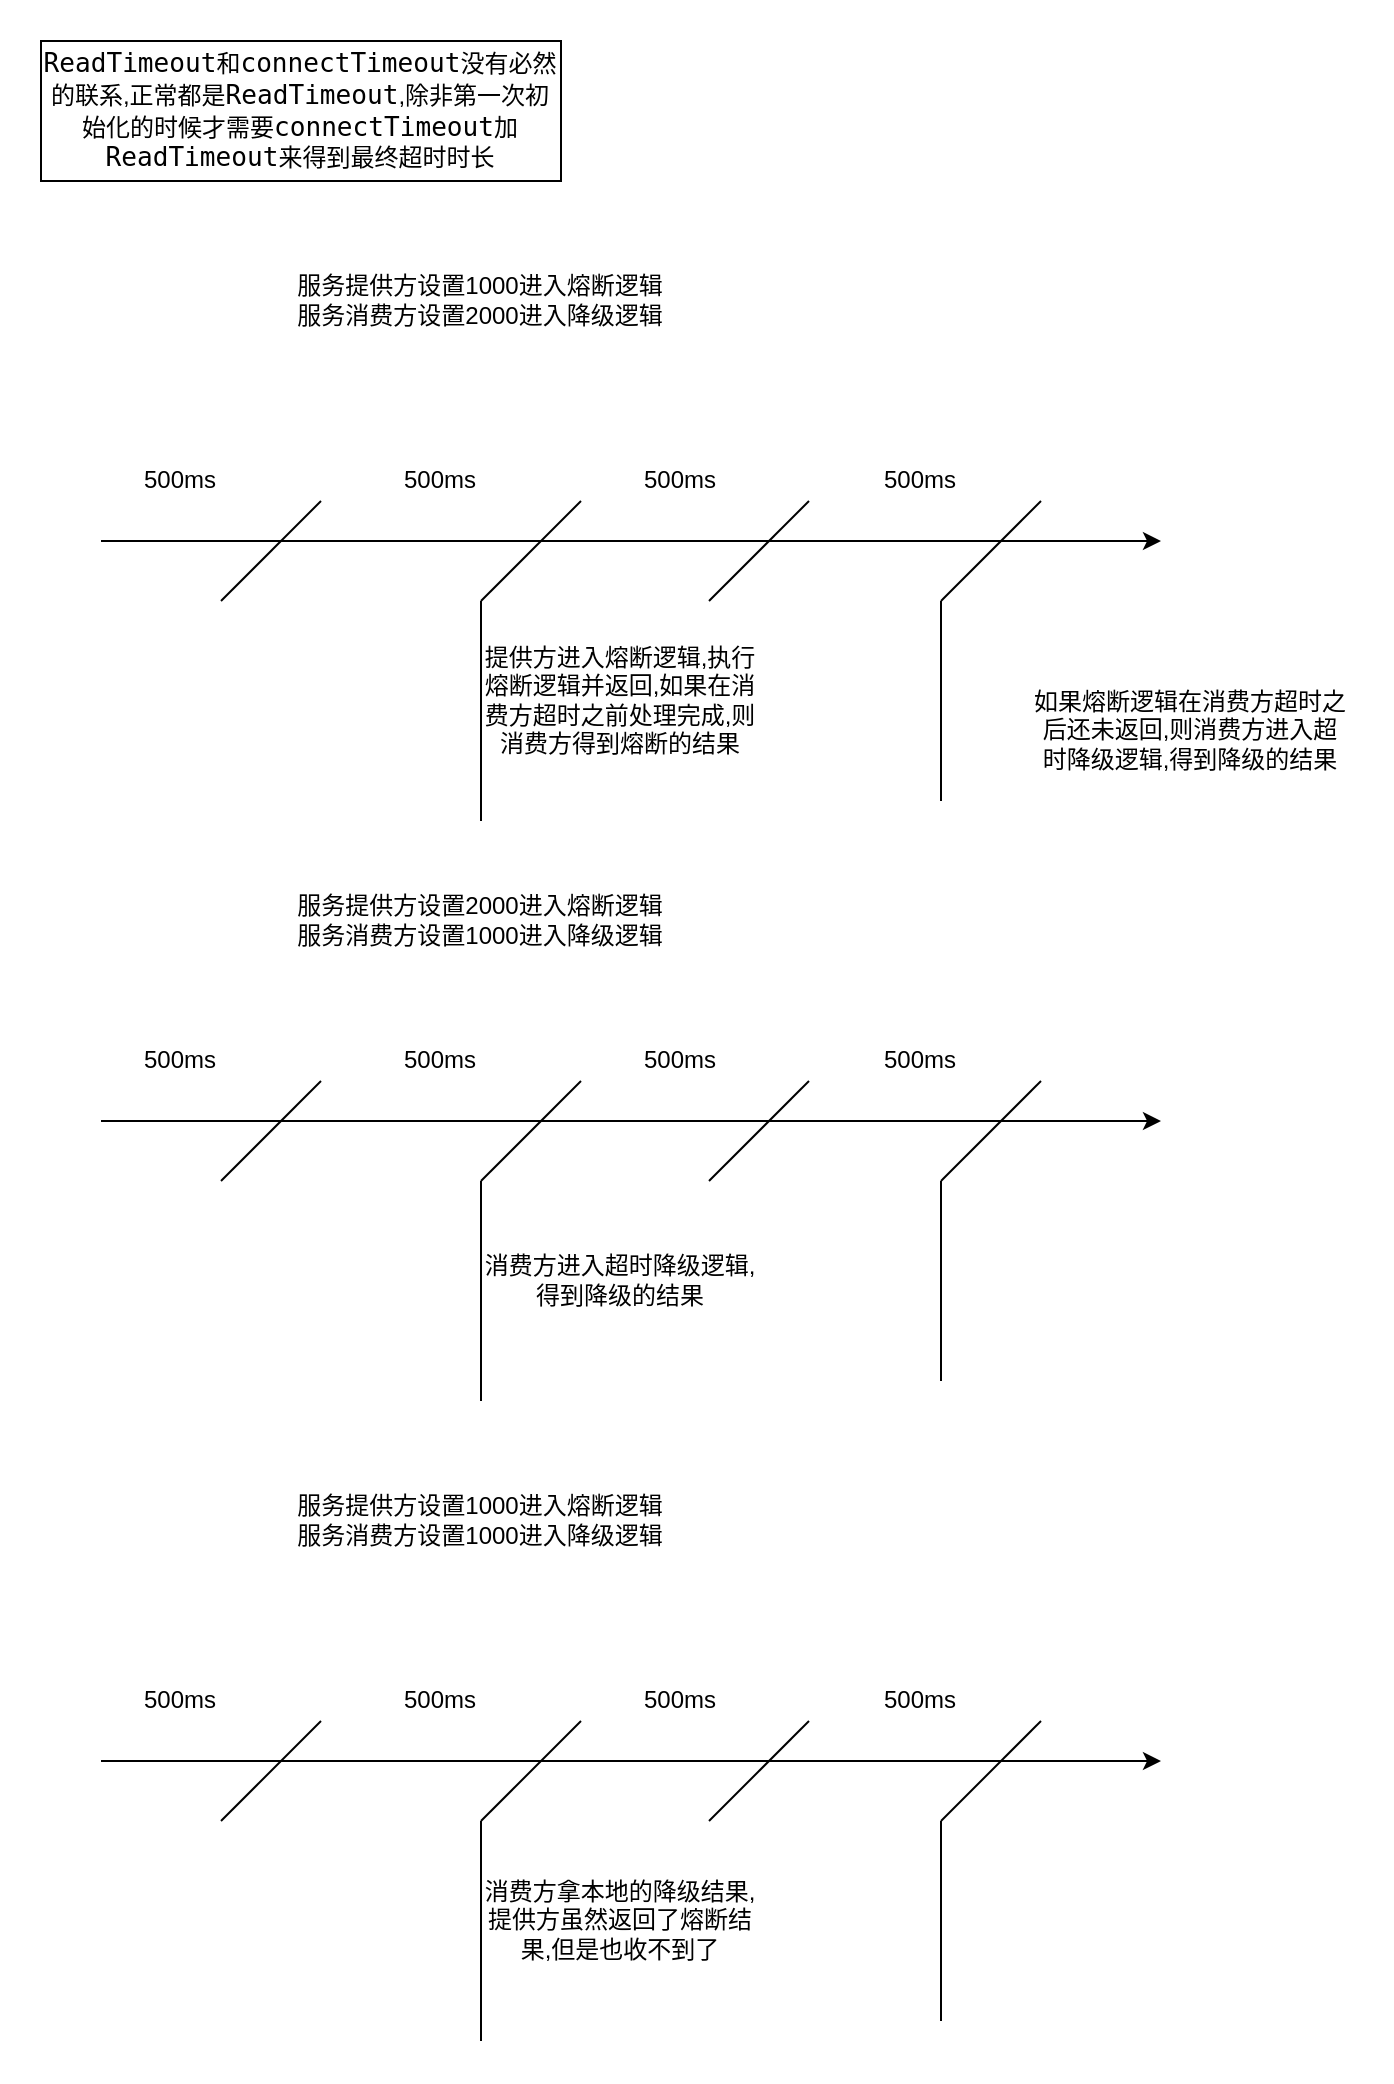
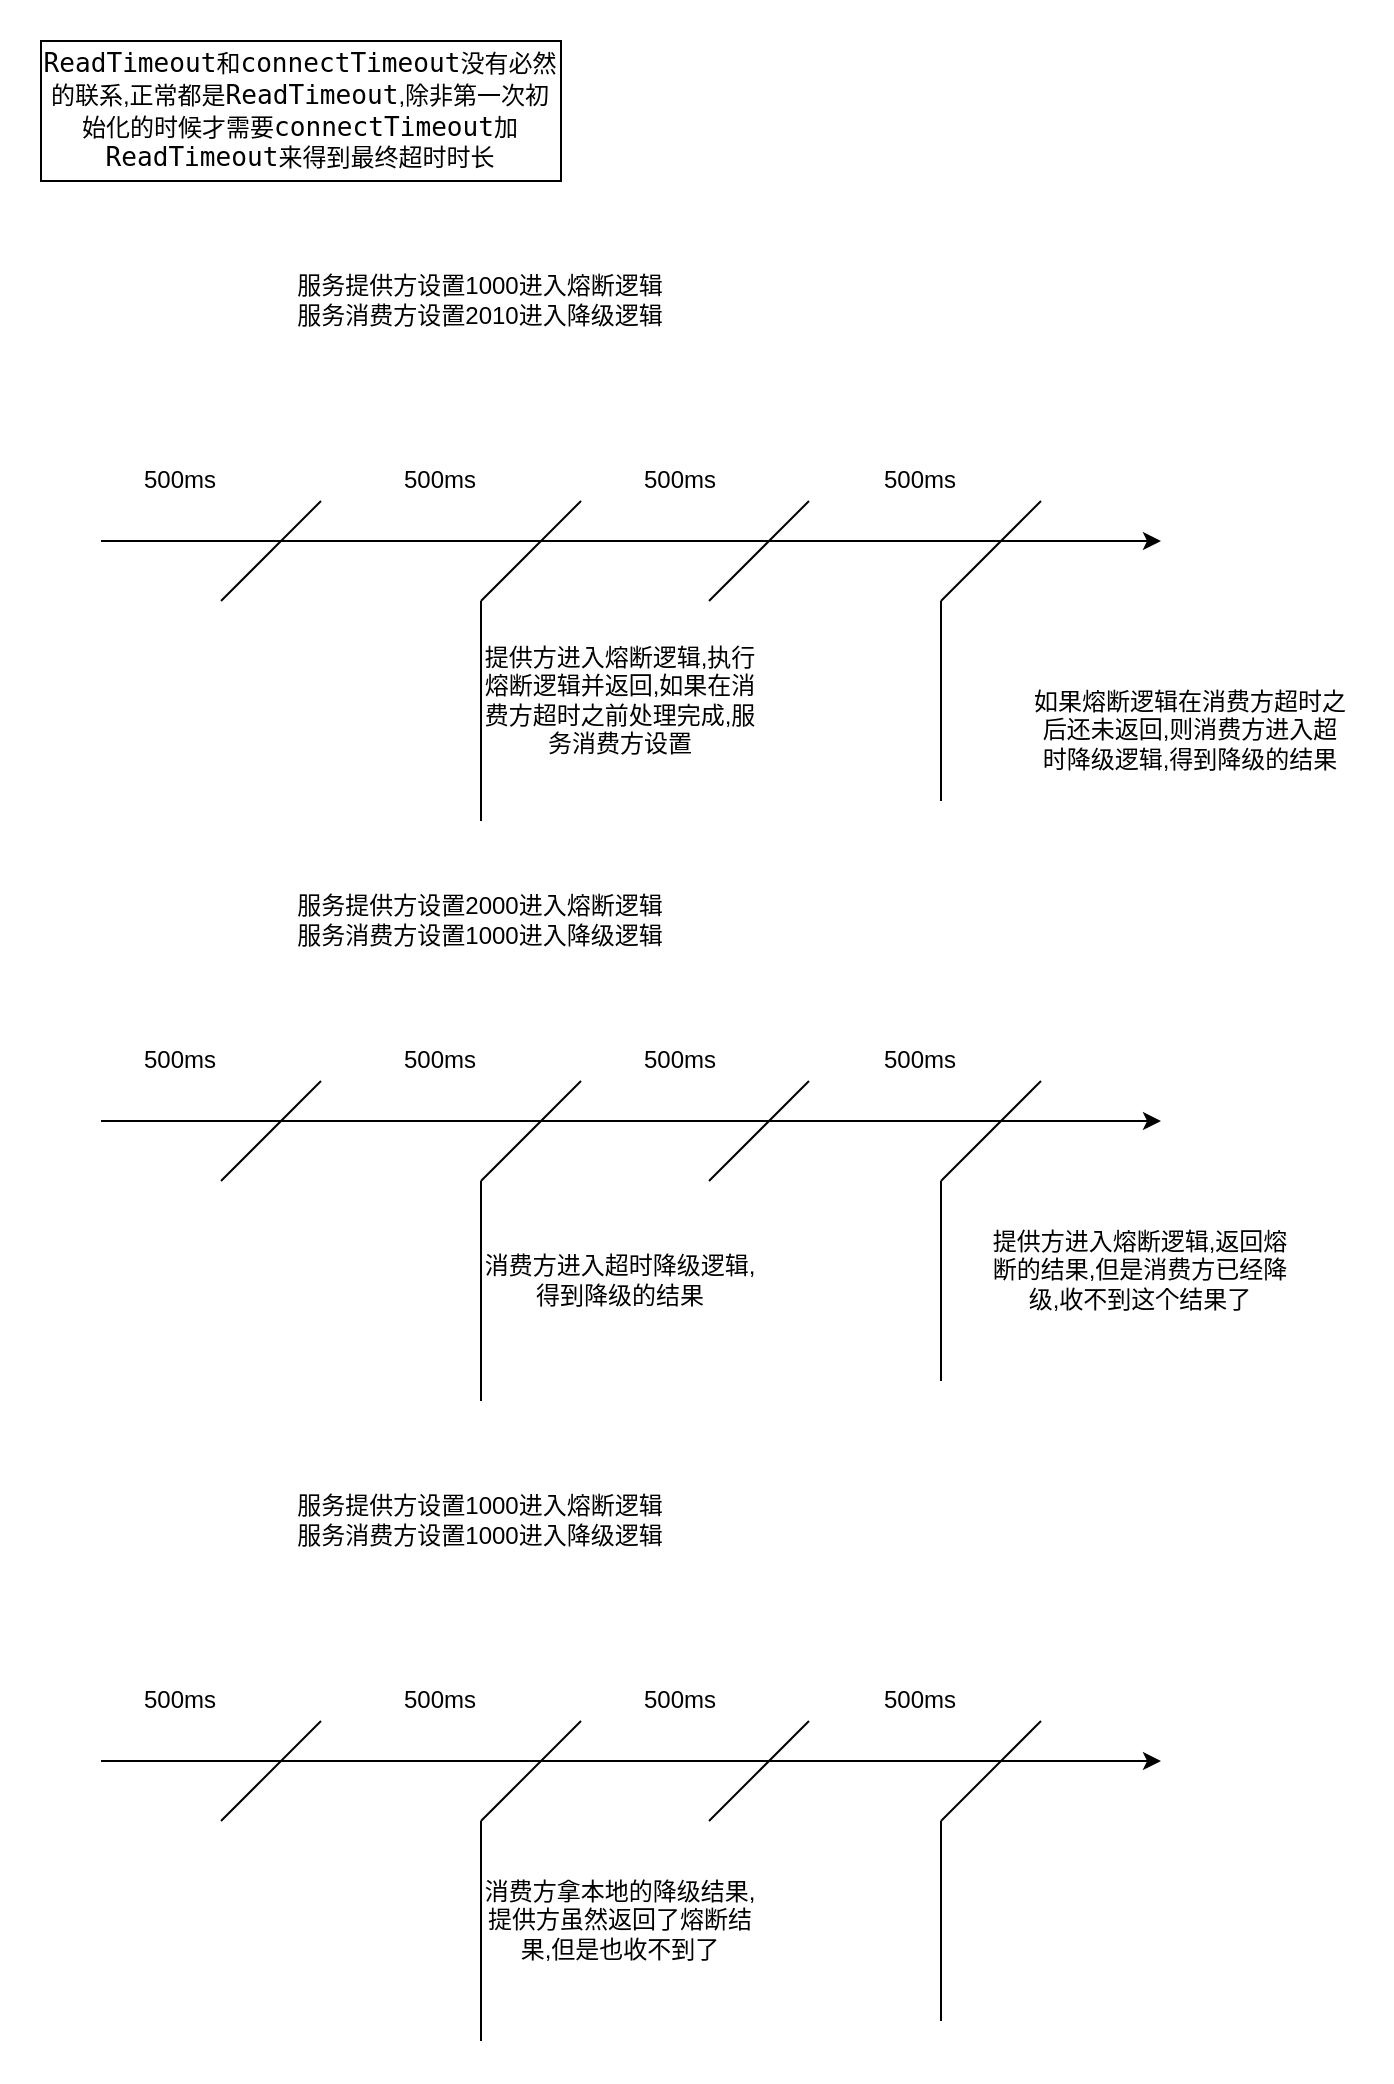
node "服务提供方设置1000进入熔断逻辑 服务消费方设置2000进入降级逻辑": label "服务提供方设置1000进入熔断逻辑 服务消费方设置2000进入降级逻辑" -> "服务提供方设置1000进入熔断逻辑 服务消费方设置2010进入降级逻辑"
node "提供方进入熔断逻辑,执行熔断逻辑并返回,如果在消费方超时之前处理完成,则消费方得到熔断的结果": label "提供方进入熔断逻辑,执行熔断逻辑并返回,如果在消费方超时之前处理完成,则消费方得到熔断的结果" -> "提供方进入熔断逻辑,执行熔断逻辑并返回,如果在消费方超时之前处理完成,服务消费方设置"
node "提供方进入熔断逻辑,返回熔断的结果,但是消费方已经降级,收不到这个结果了": added
